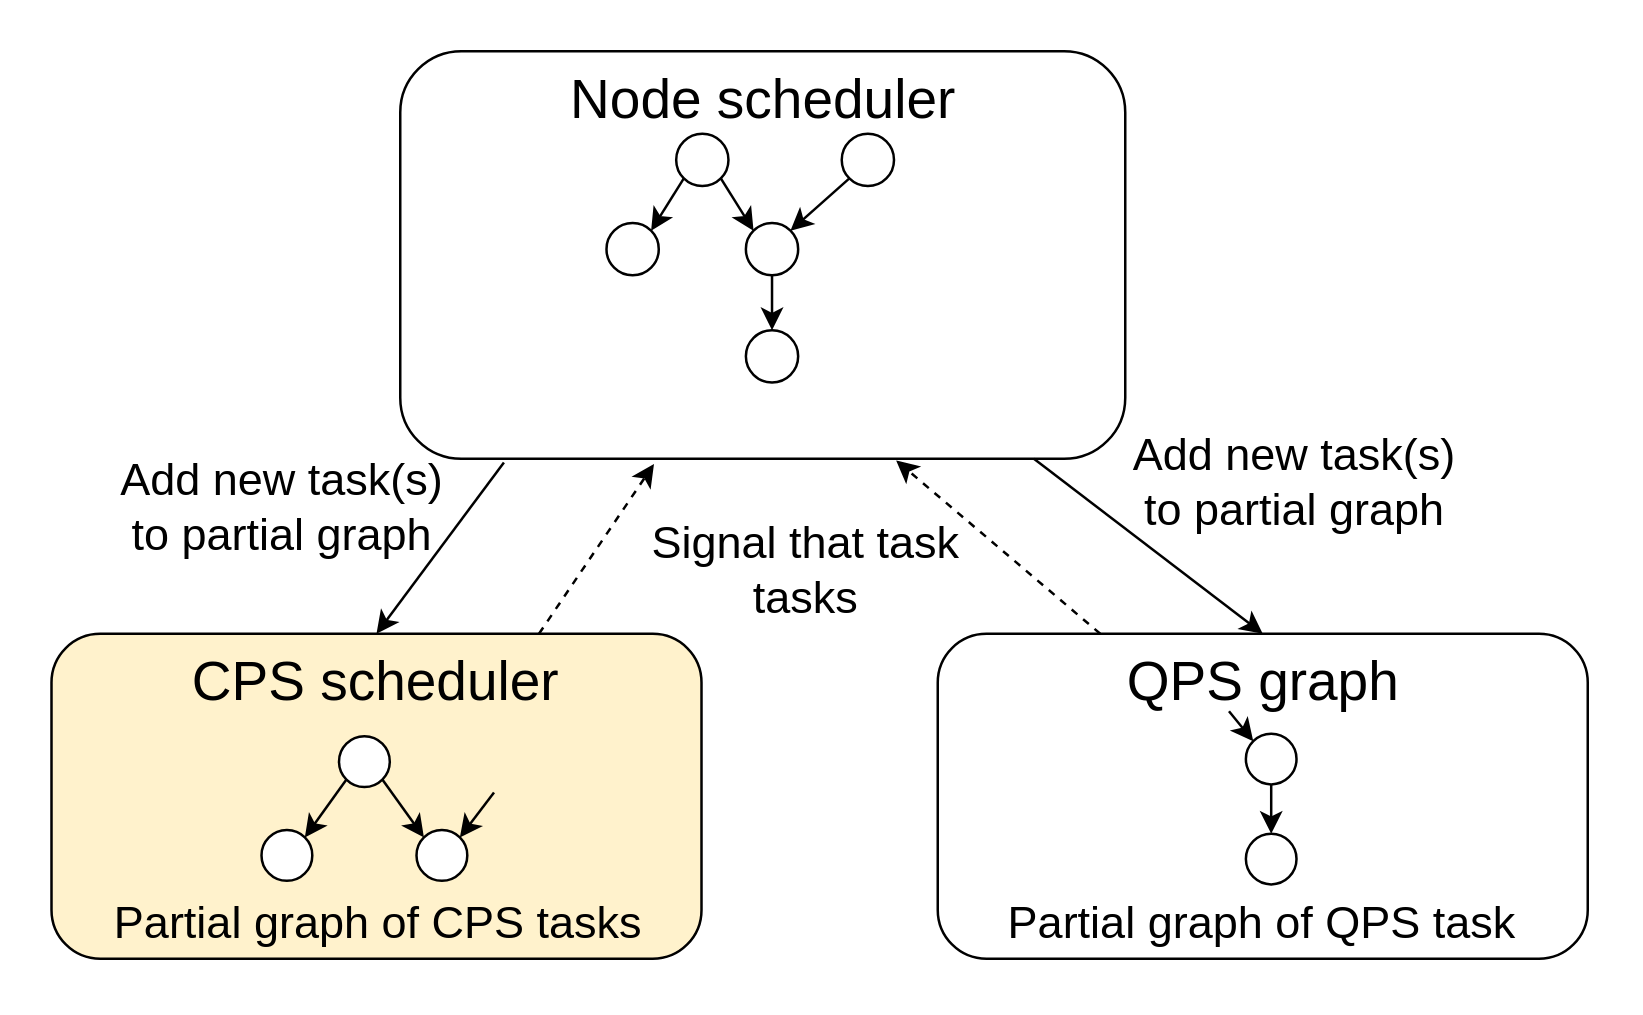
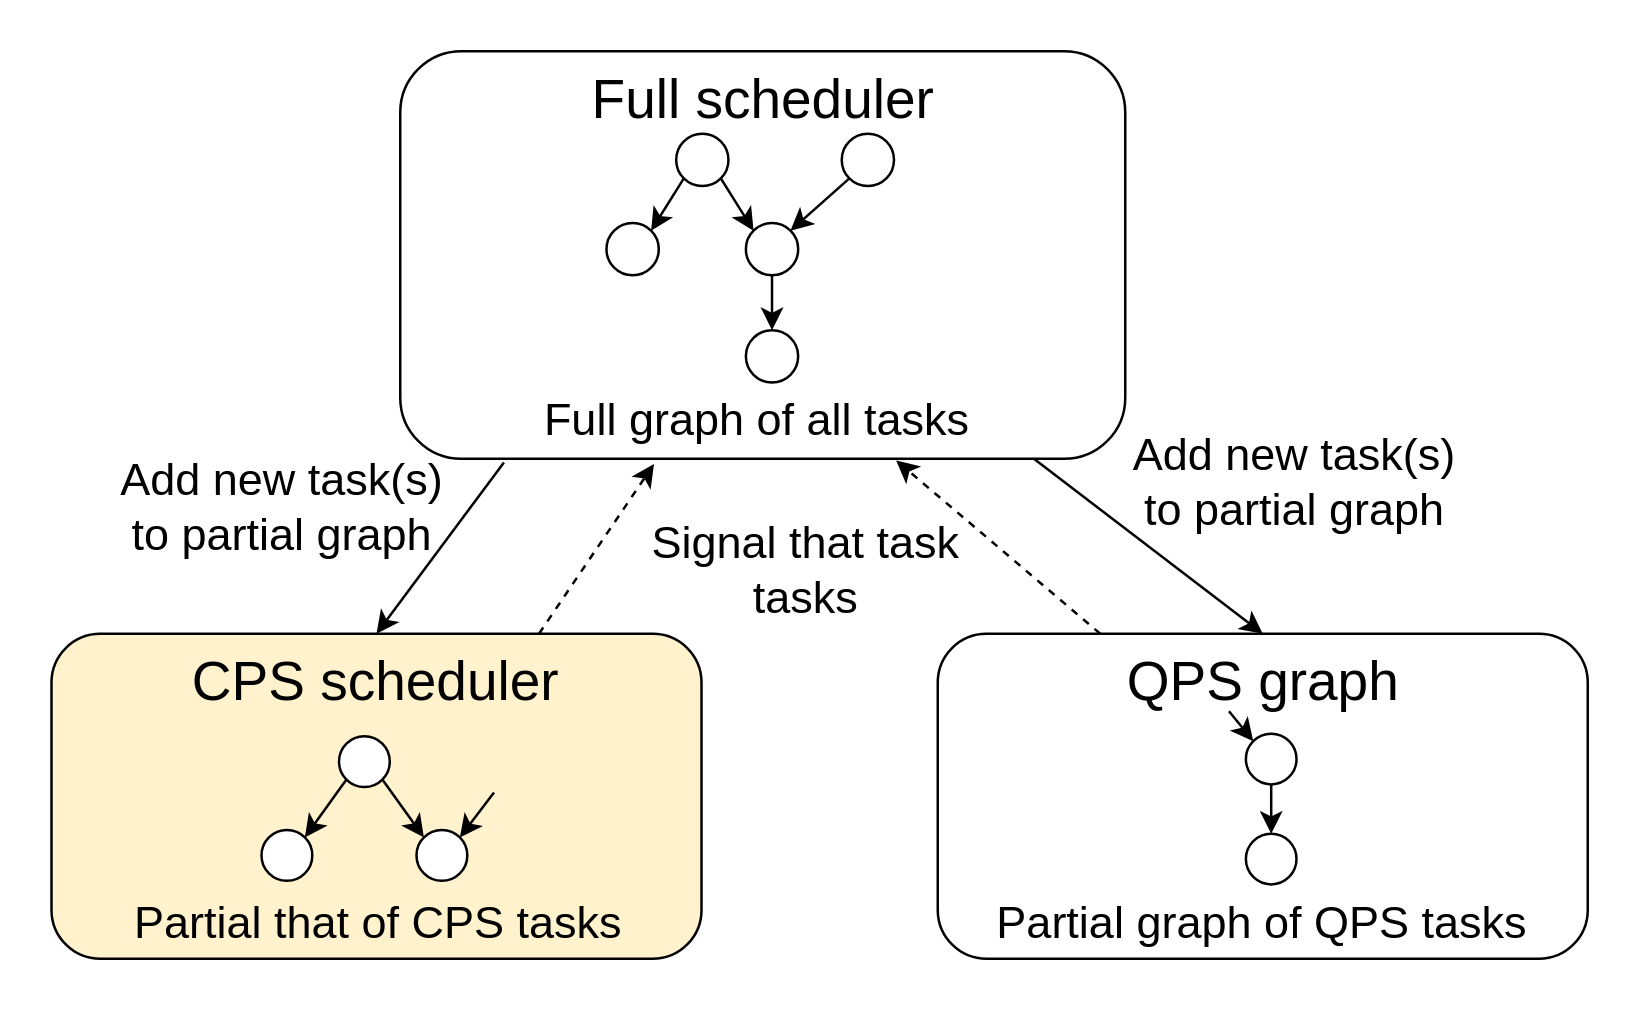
node "Node scheduler": label "Node scheduler" -> "Full scheduler"
node "Full graph of all tasks": added
node "Partial graph of CPS tasks": label "Partial graph of CPS tasks" -> "Partial that of CPS tasks"
node "Partial graph of QPS task": label "Partial graph of QPS task" -> "Partial graph of QPS tasks"
